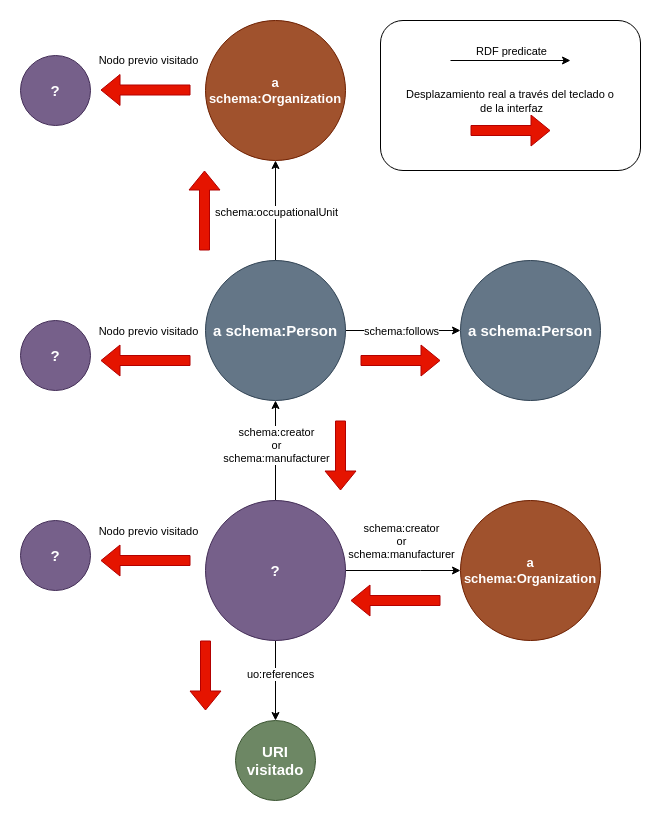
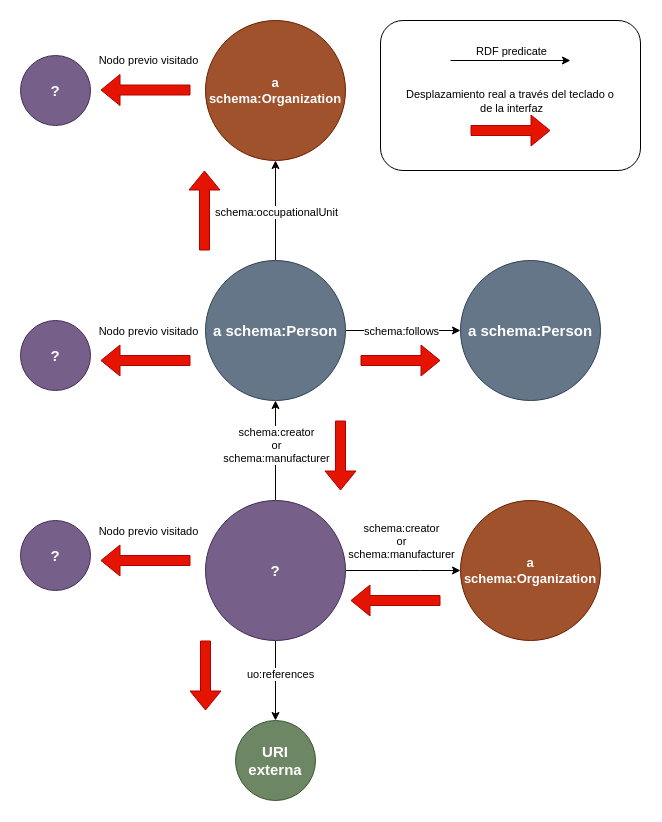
node "URI visitado": label "URI visitado" -> "URI externa"
